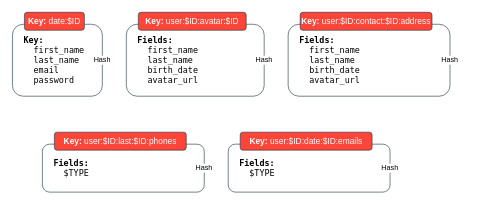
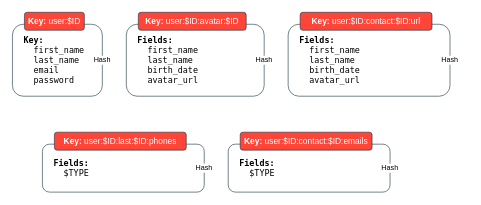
node "Key: date:$ID": label "Key: date:$ID" -> "Key: user:$ID"
node "Key: user:$ID:contact:$ID:address": label "Key: user:$ID:contact:$ID:address" -> "Key: user:$ID:contact:$ID:url"
node "Key: user:$ID:date:$ID:emails": label "Key: user:$ID:date:$ID:emails" -> "Key: user:$ID:contact:$ID:emails"
